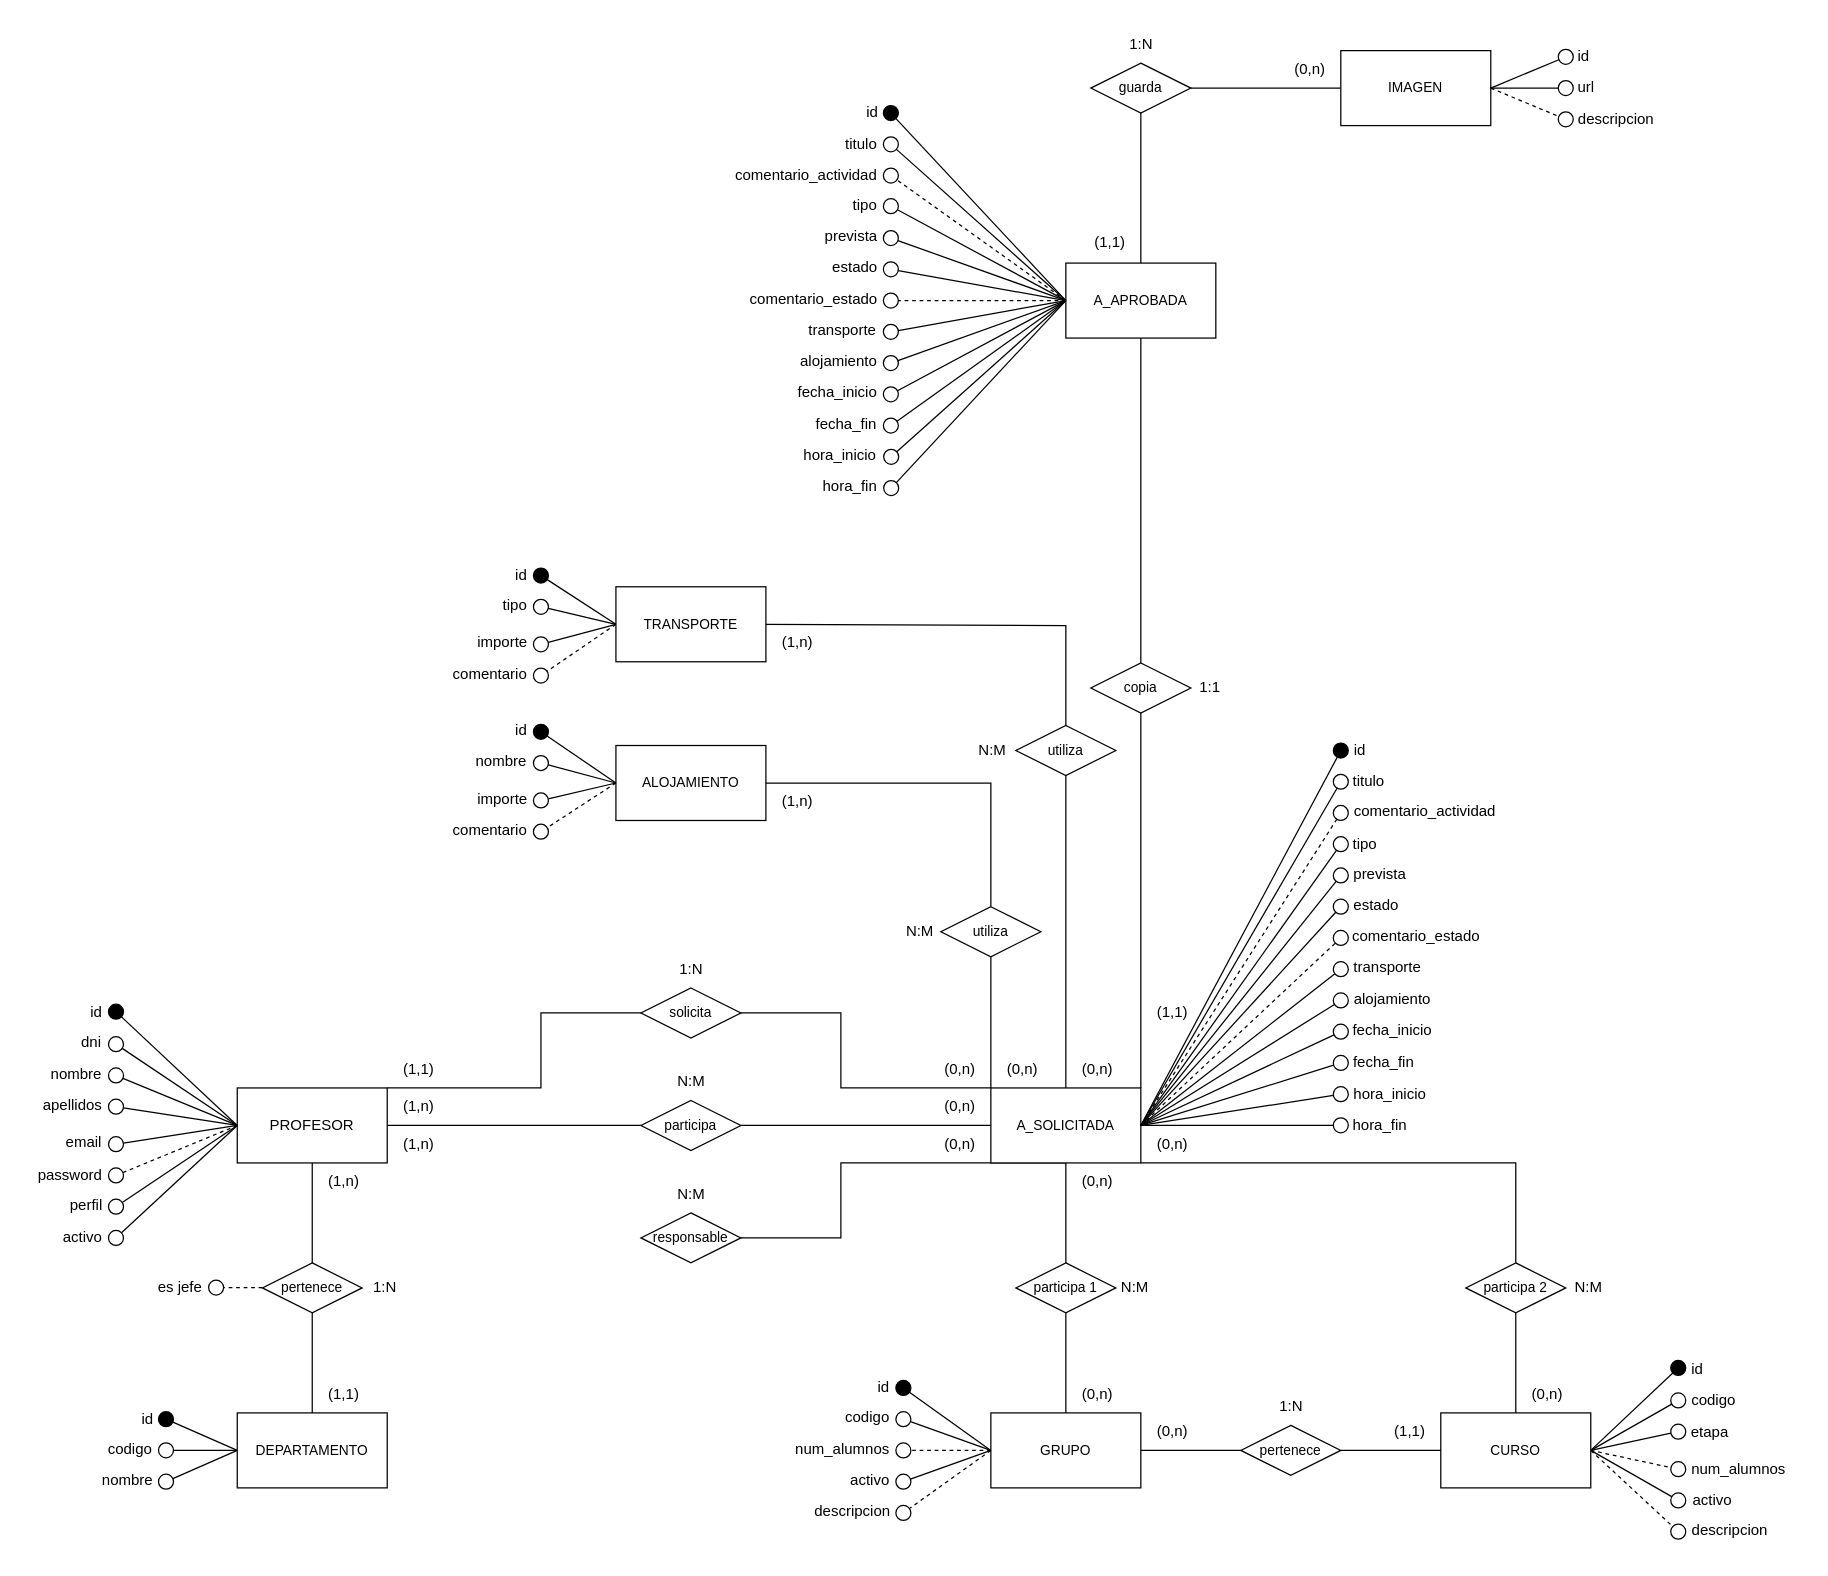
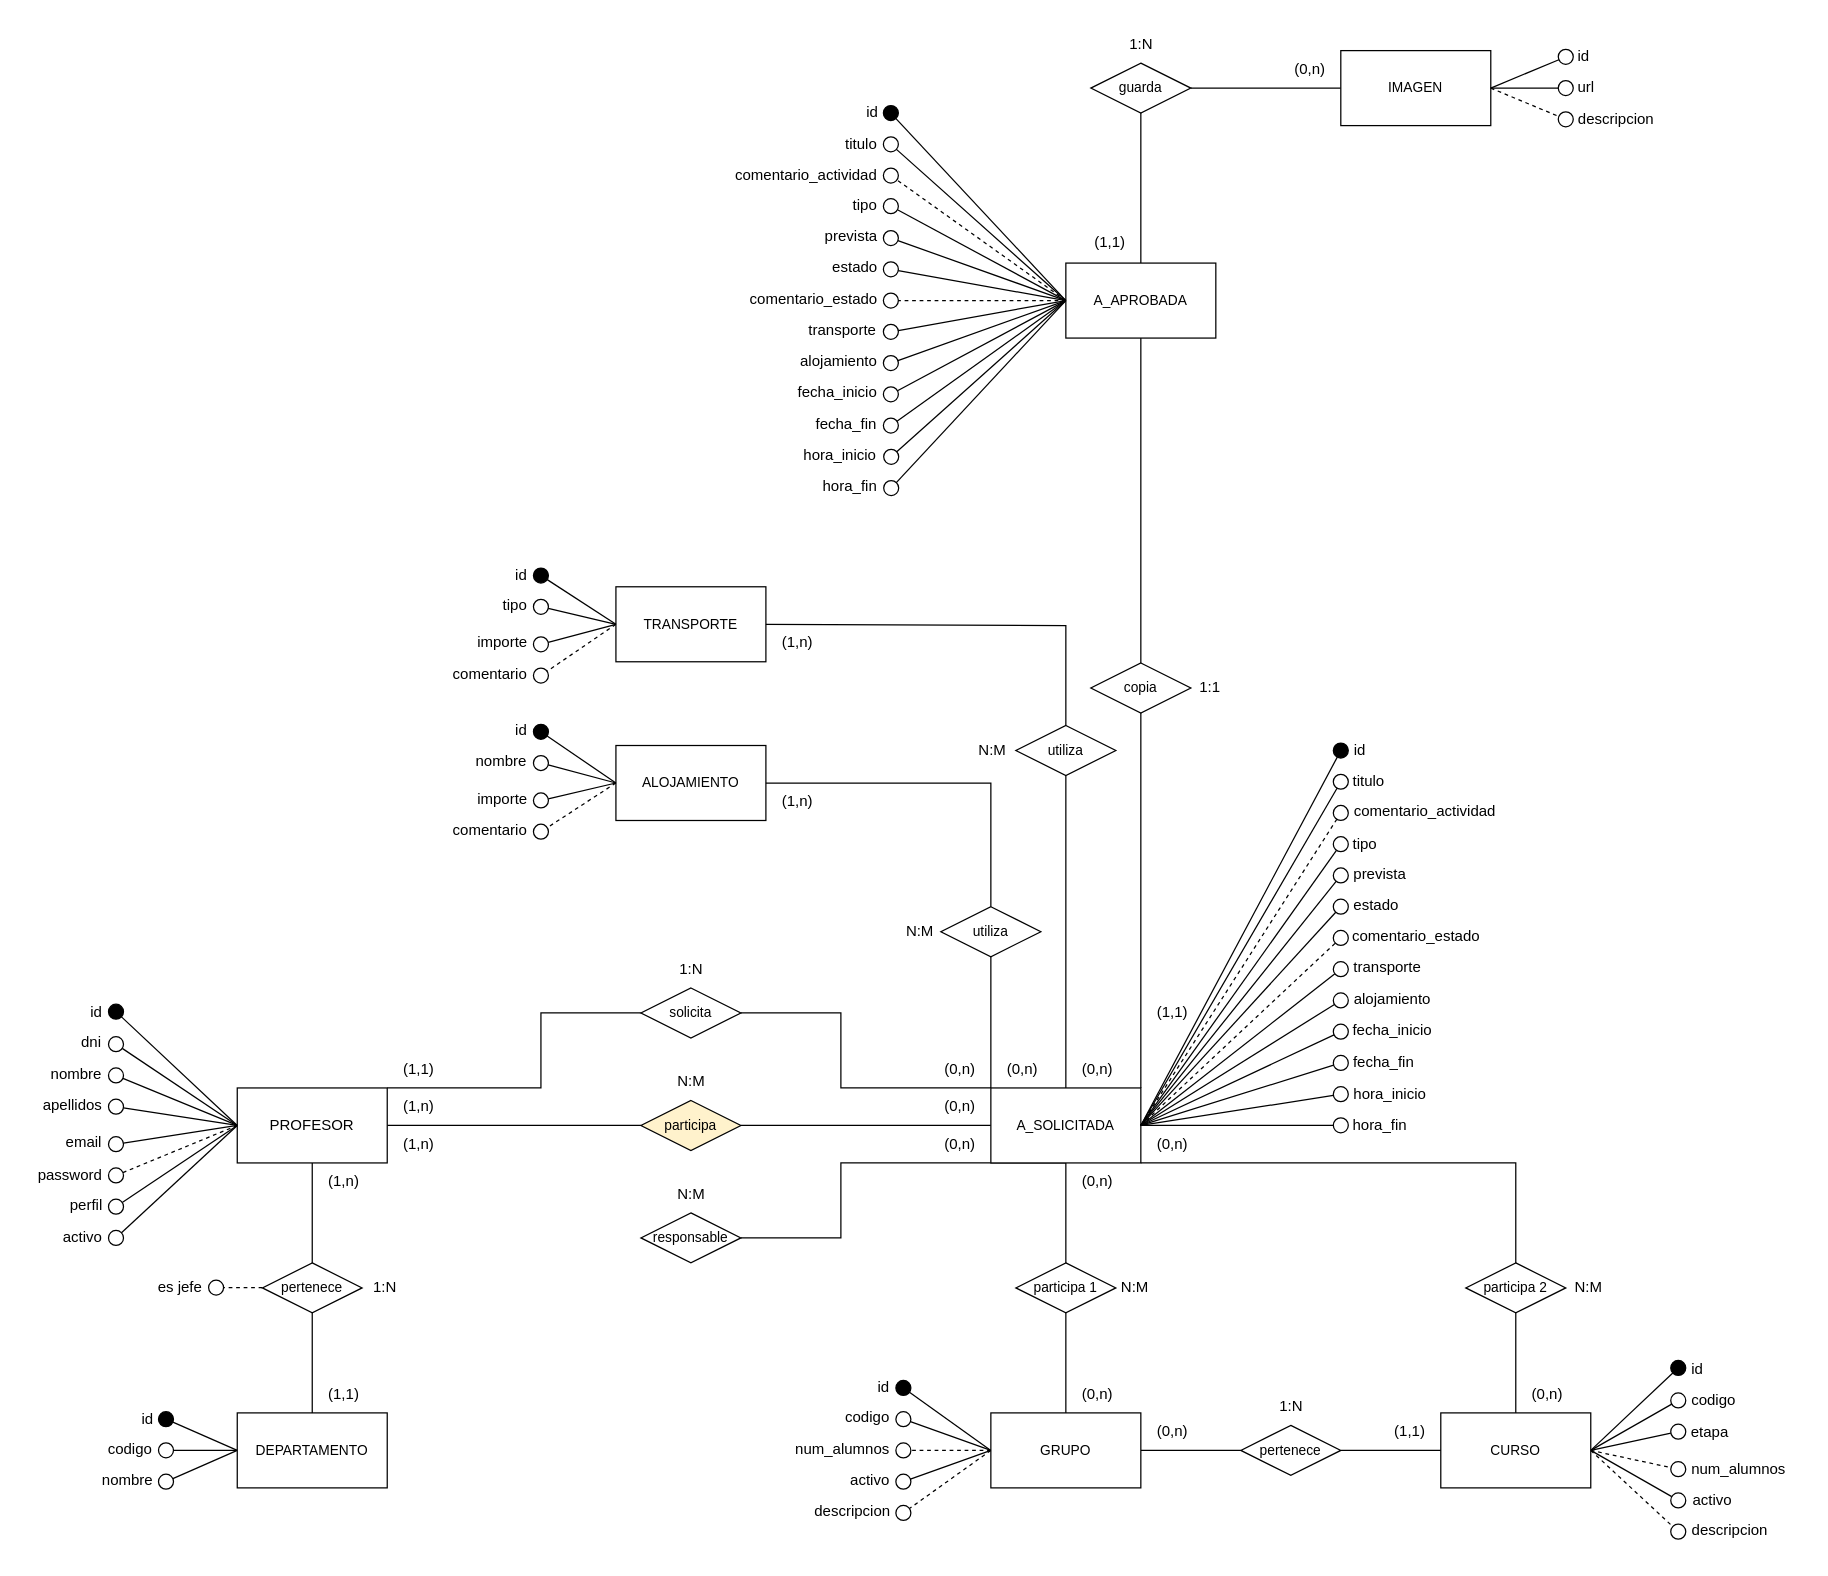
node "participa": fillcolor #ffffff -> #fff2cc
